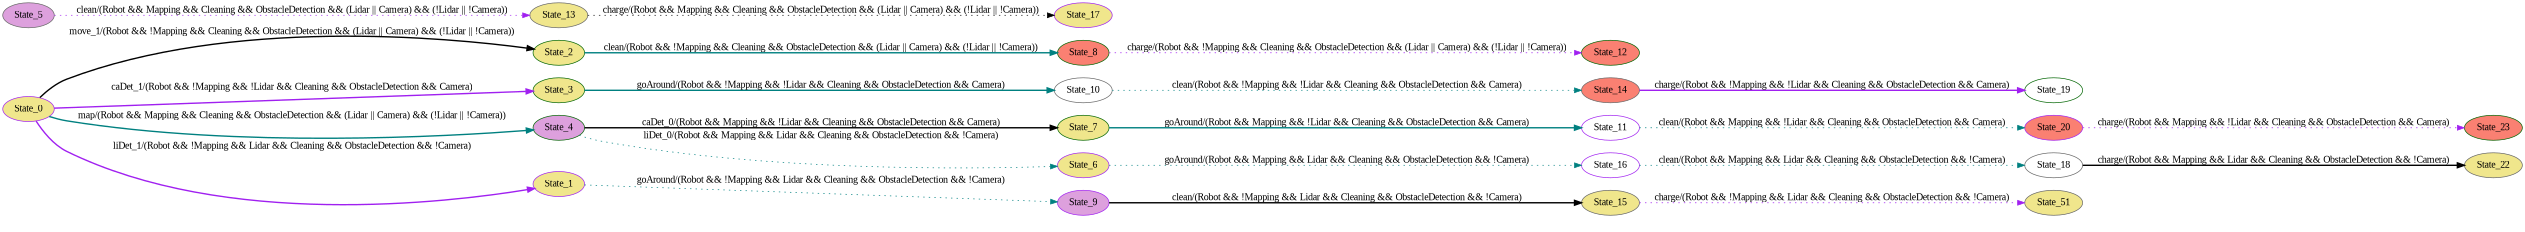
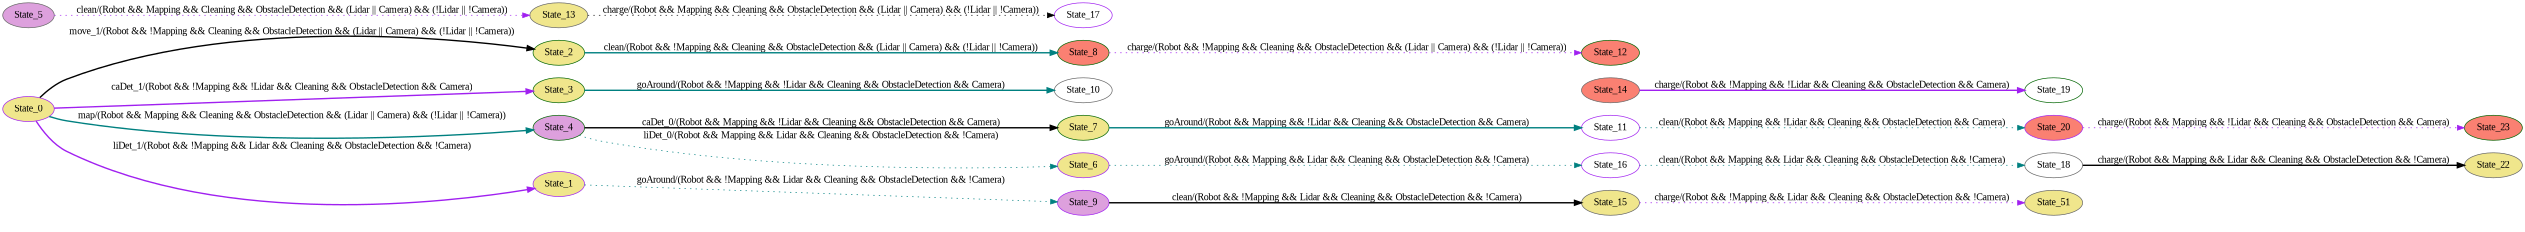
node "State_17": fillcolor khaki -> white
edge "State_10" -> "State_14": removed, label "clean/(Robot && !Mapping && !Lidar && Cleaning && ObstacleDetection && Camera)"
